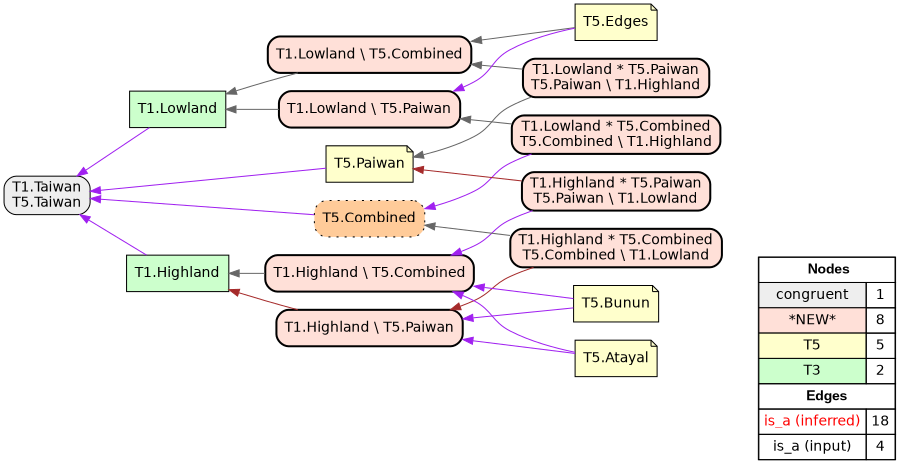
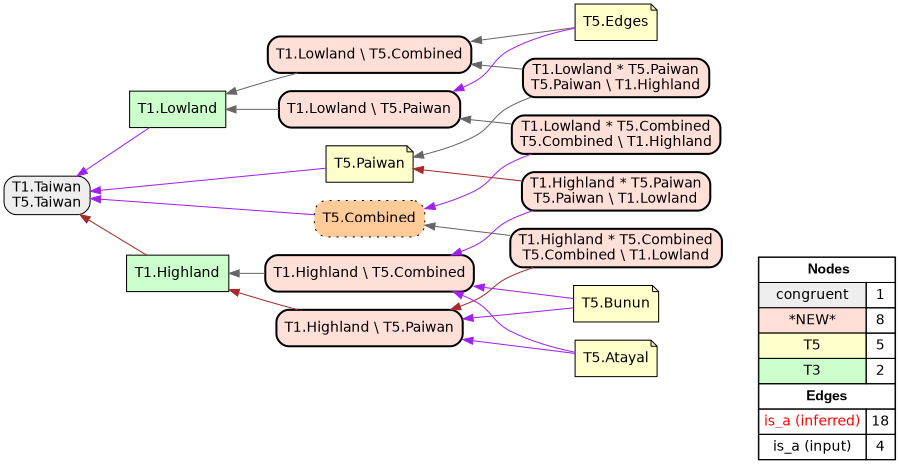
edge "T1.Highland" -> "T1.Taiwan T5.Taiwan": color purple -> brown
